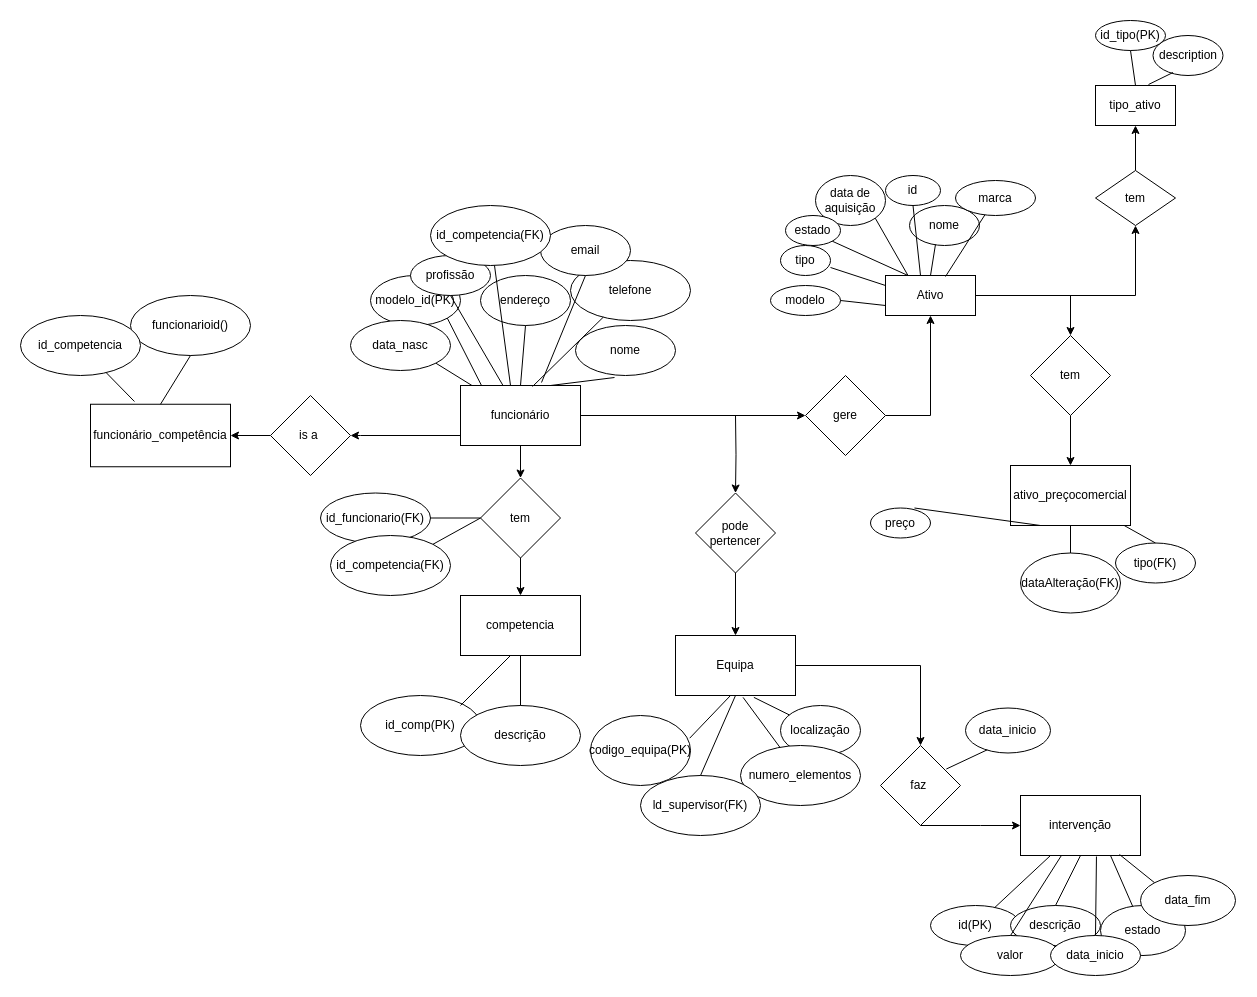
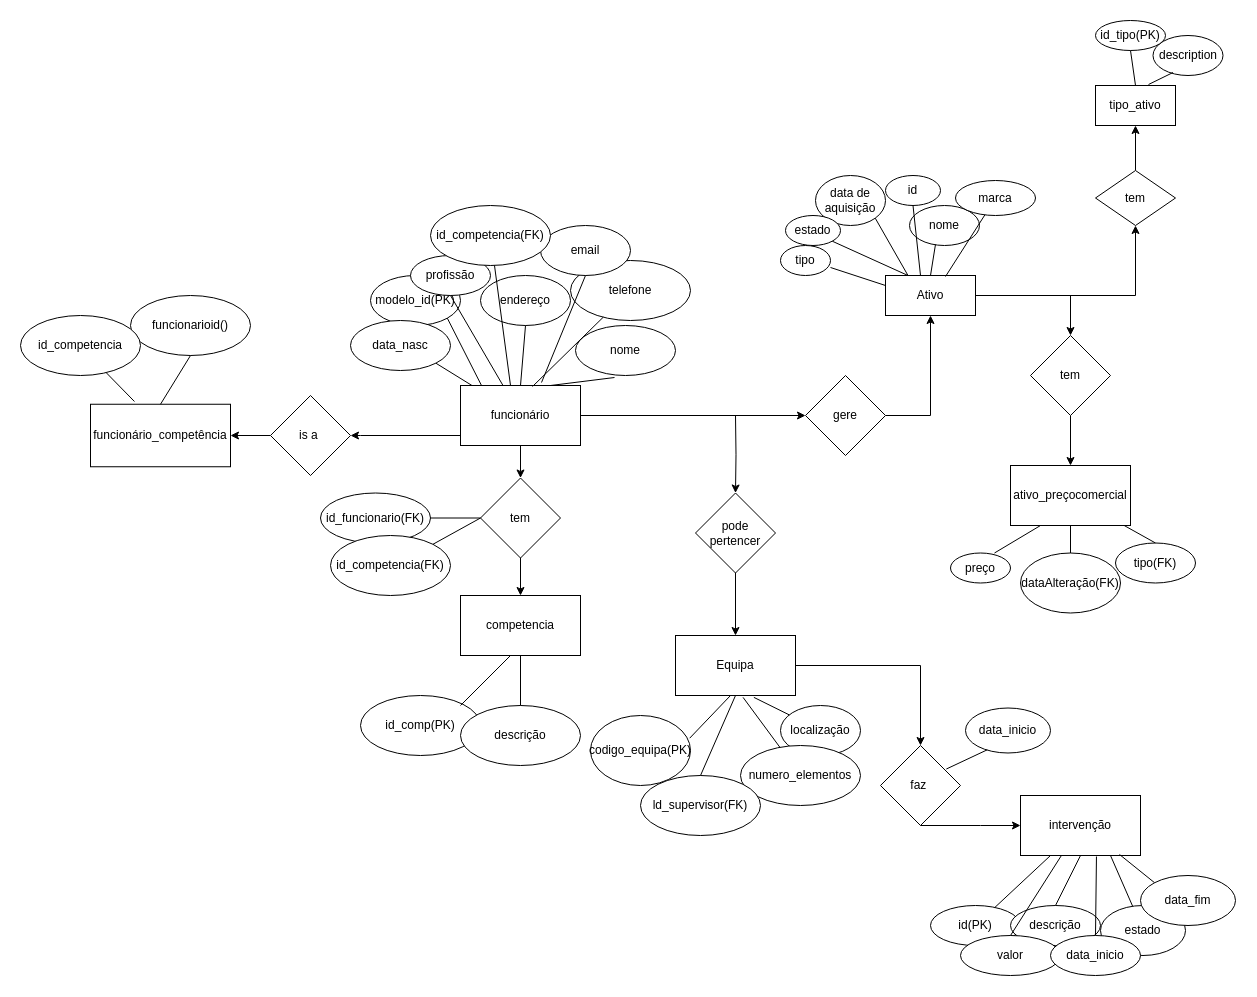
node "modelo": removed
edge "Ativo" -- "modelo": removed
node "preço": moved (901, 523) -> (981, 568)
